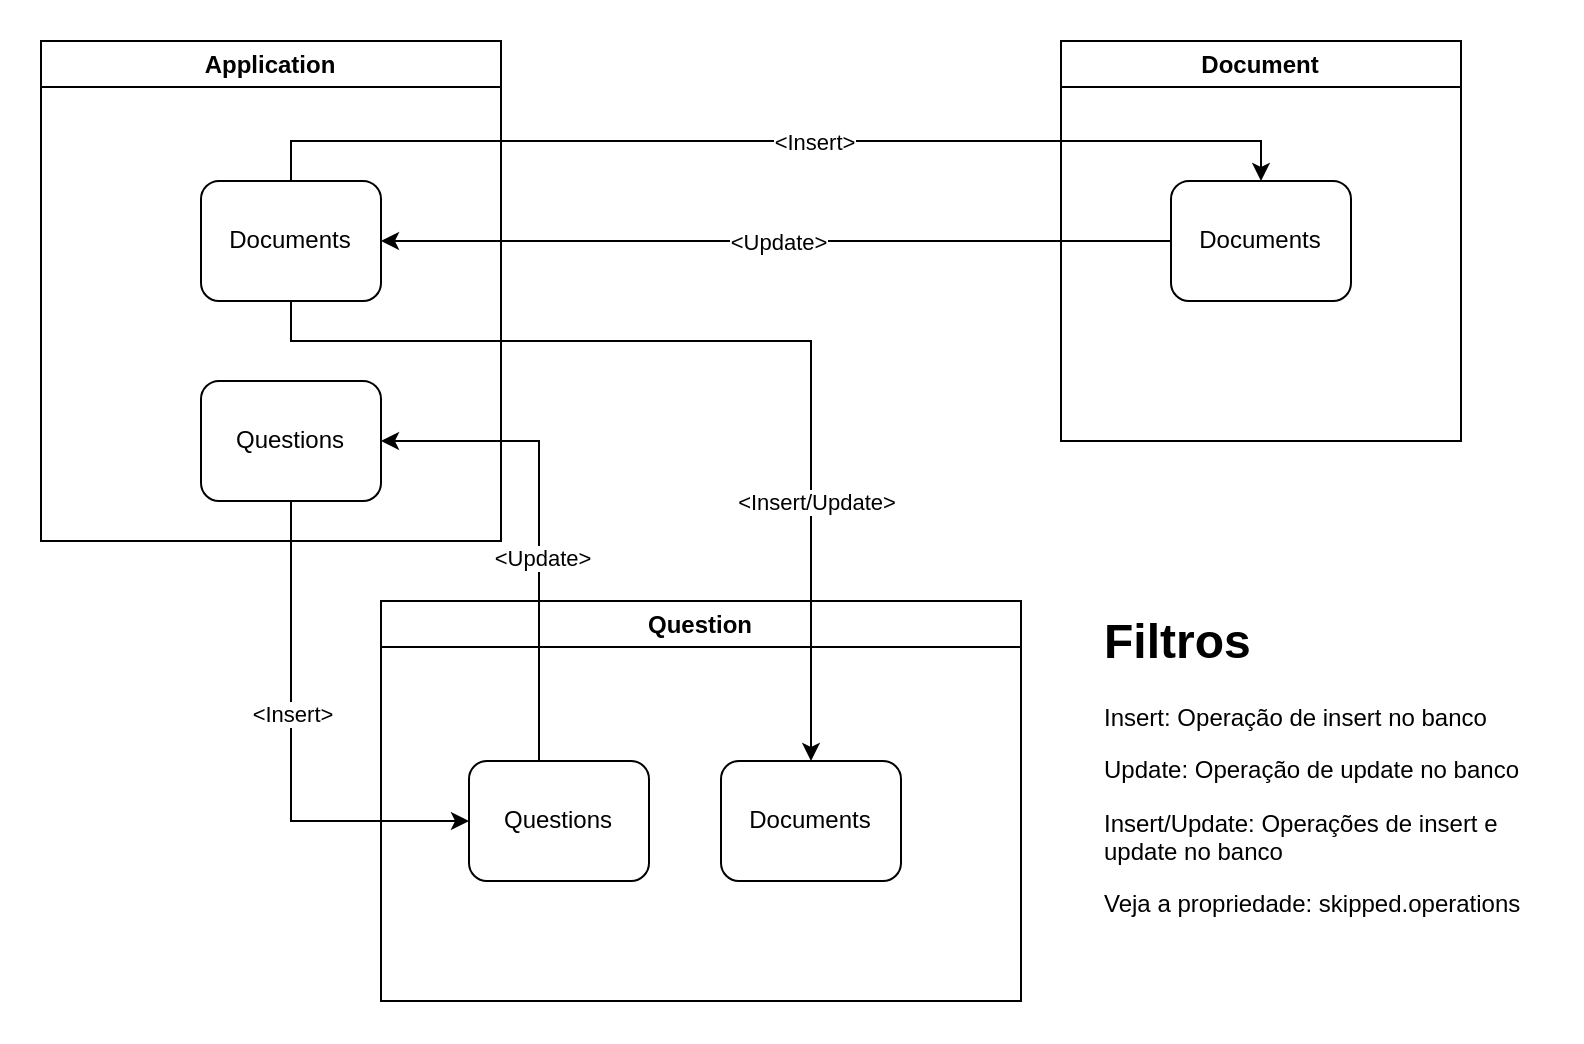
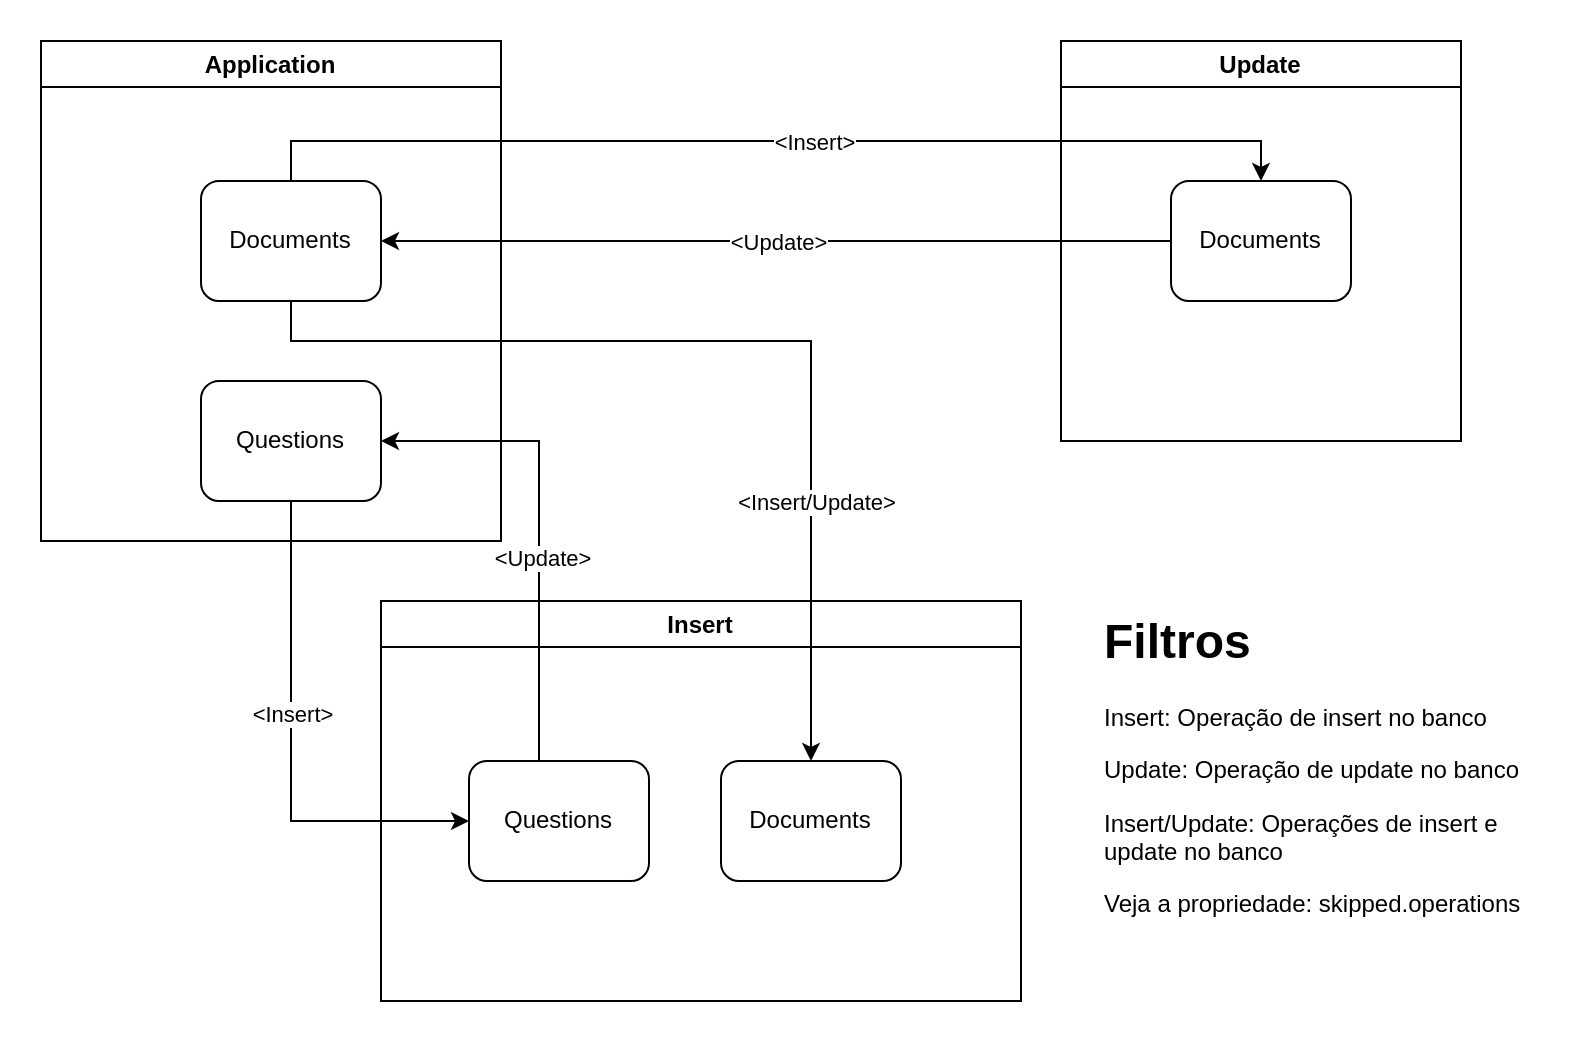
node "Document": label "Document" -> "Update"
node "Question": label "Question" -> "Insert"
